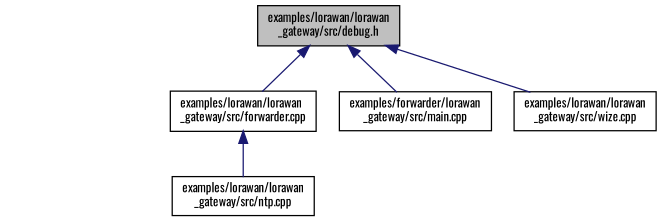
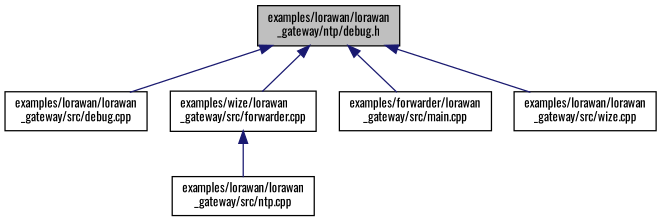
node "examples/lorawan/lorawan _gateway/src/debug.h": label "examples/lorawan/lorawan _gateway/src/debug.h" -> "examples/lorawan/lorawan _gateway/ntp/debug.h"
node "examples/lorawan/lorawan _gateway/src/debug.cpp": added
node "examples/lorawan/lorawan _gateway/src/forwarder.cpp": label "examples/lorawan/lorawan _gateway/src/forwarder.cpp" -> "examples/wize/lorawan _gateway/src/forwarder.cpp"
